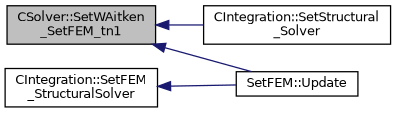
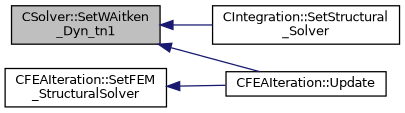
node "CSolver::SetWAitken _SetFEM_tn1": label "CSolver::SetWAitken _SetFEM_tn1" -> "CSolver::SetWAitken _Dyn_tn1"
node "SetFEM::Update": label "SetFEM::Update" -> "CFEAIteration::Update"
node "CIntegration::SetFEM _StructuralSolver": label "CIntegration::SetFEM _StructuralSolver" -> "CFEAIteration::SetFEM _StructuralSolver"
